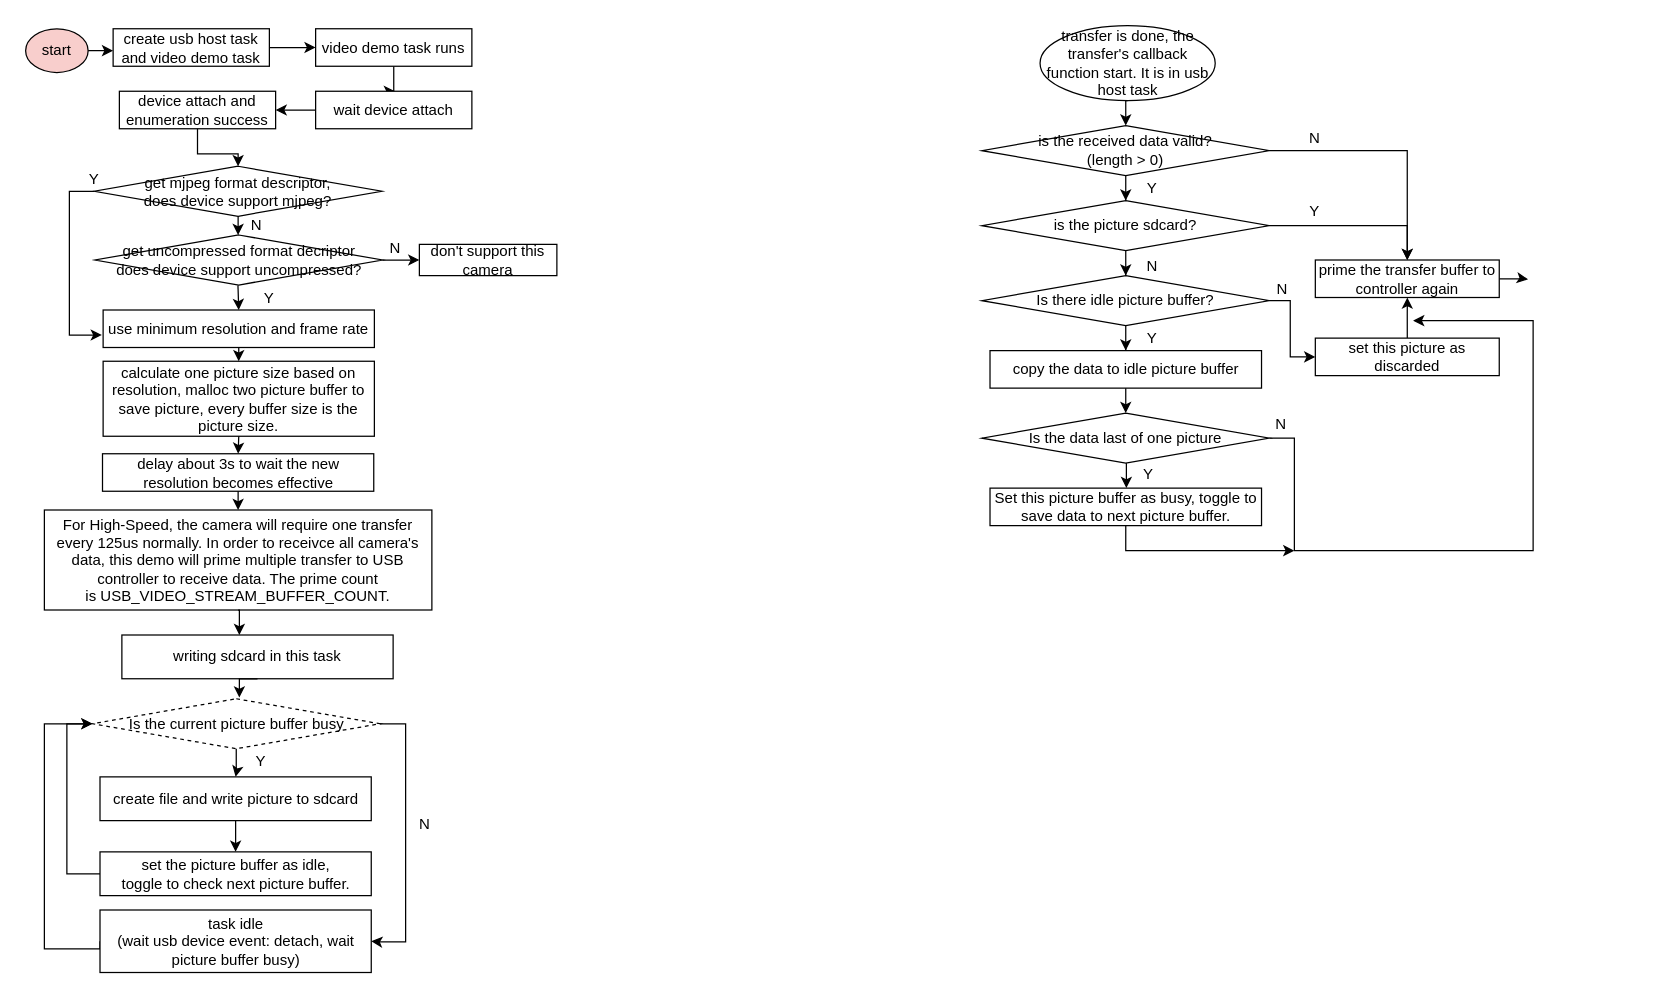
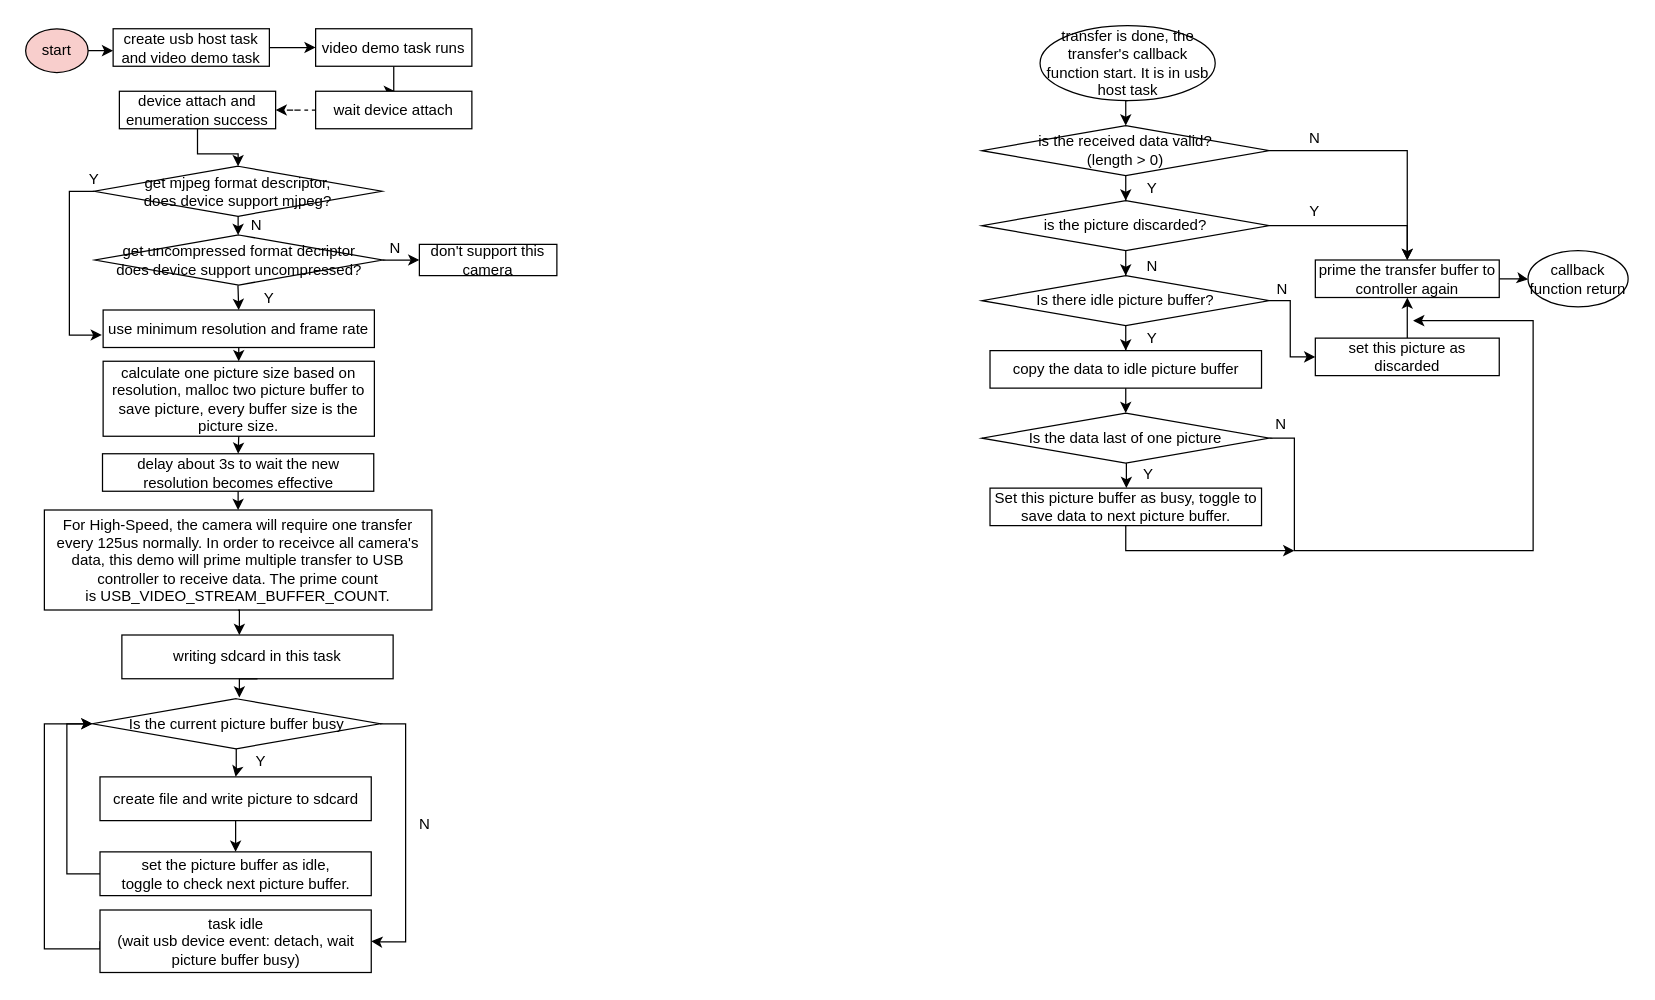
edge "wait device attach" -> "device attach and enumeration success": style solid -> dashed
node "is the picture sdcard?": label "is the picture sdcard?" -> "is the picture discarded?"
node "callback function return": added
node "Is the current picture buffer busy": style dashed -> solid
